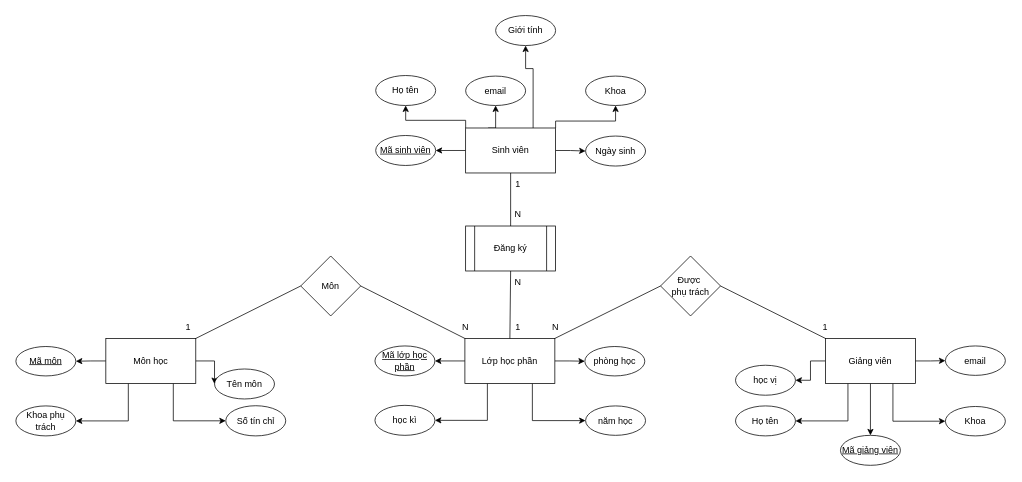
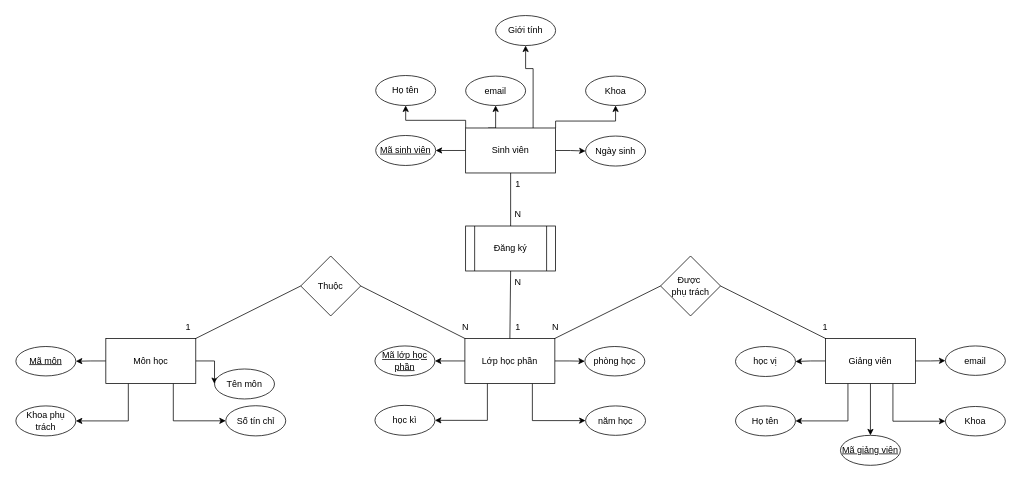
node "Môn": label "Môn" -> "Thuộc"
node "học vị": moved (765, 380) -> (765, 362)
